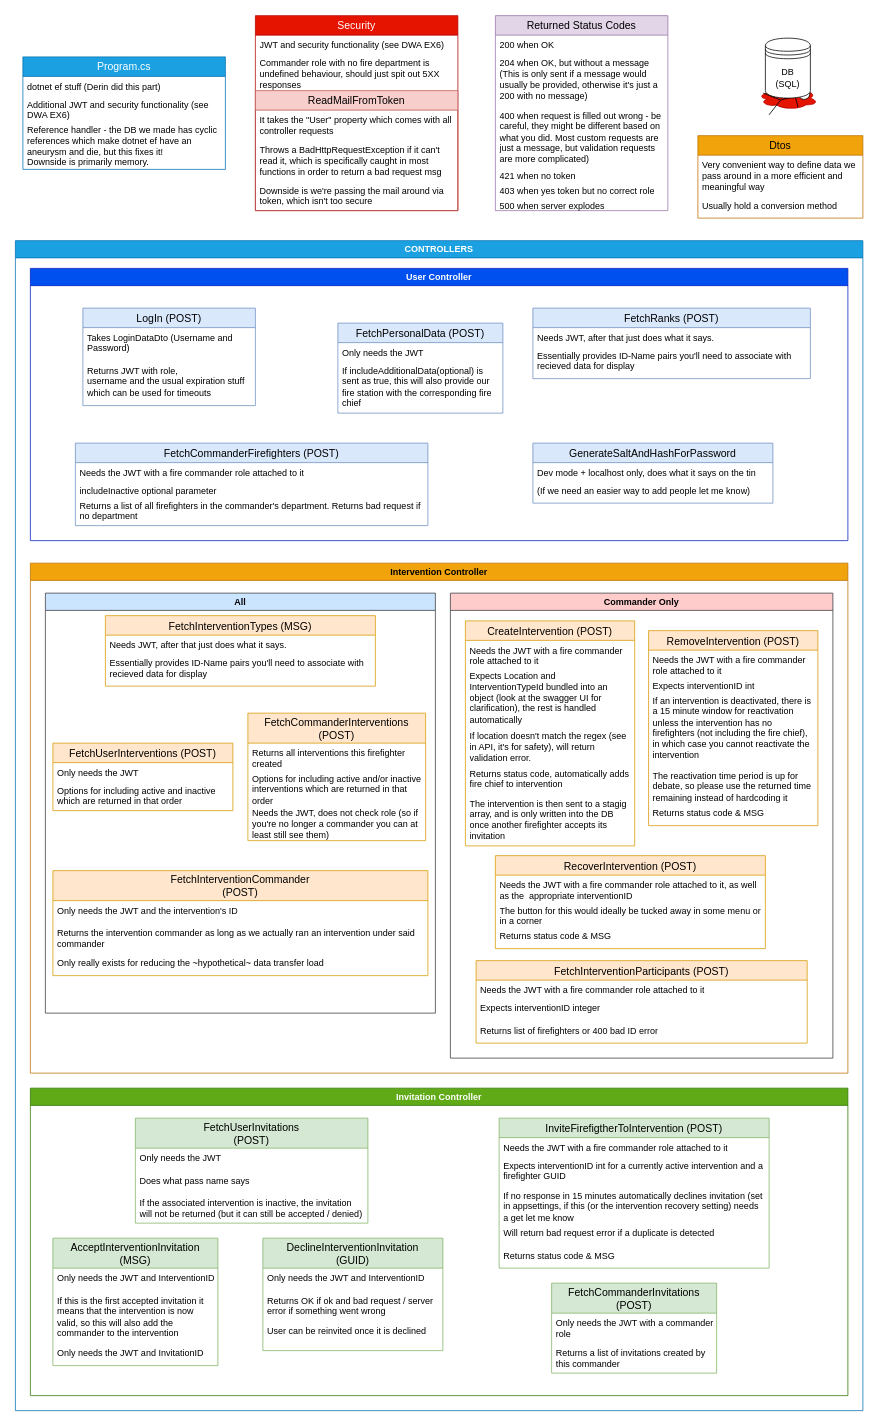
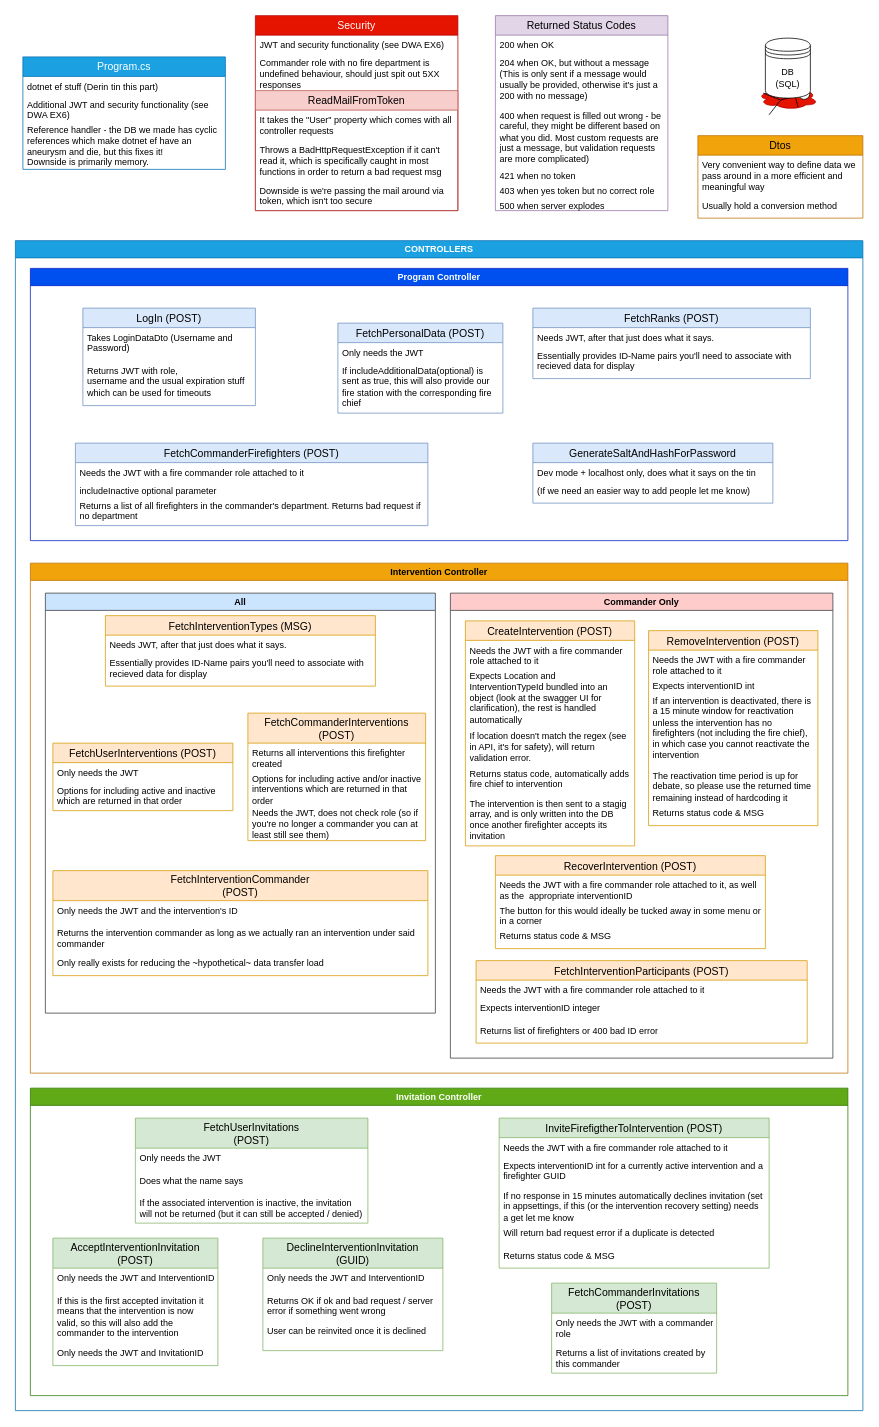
node "dotnet ef stuff (Derin did this part)": label "dotnet ef stuff (Derin did this part)" -> "dotnet ef stuff (Derin tin this part)"
node "User Controller": label "User Controller" -> "Program Controller"
node "Does what pass name says": label "Does what pass name says" -> "Does what the name says"
node "AcceptInterventionInvitation (MSG)": label "AcceptInterventionInvitation (MSG)" -> "AcceptInterventionInvitation (POST)"
